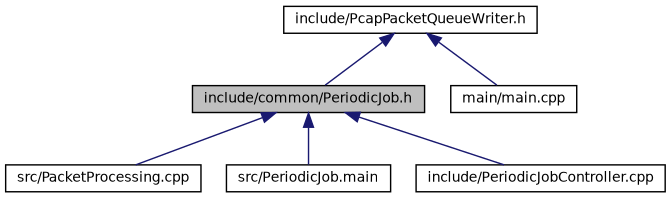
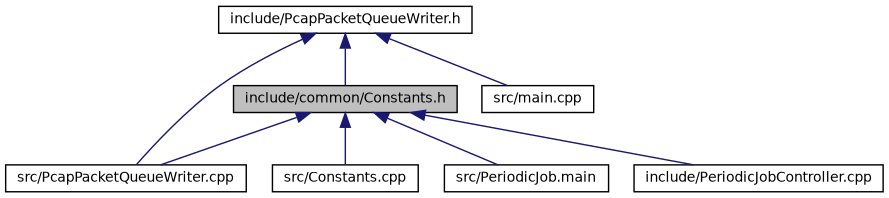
node "include/common/PeriodicJob.h": label "include/common/PeriodicJob.h" -> "include/common/Constants.h"
node "main/main.cpp": label "main/main.cpp" -> "src/main.cpp"
node "src/PacketProcessing.cpp": label "src/PacketProcessing.cpp" -> "src/Constants.cpp"
node "src/PcapPacketQueueWriter.cpp": added
